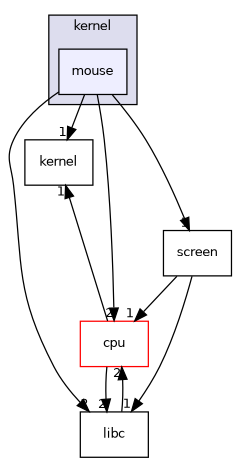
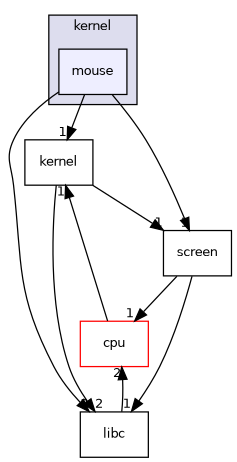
edge "mouse" -> "cpu": removed
edge "kernel" -> "screen": added
edge "cpu" -> "libc": now "kernel" -> "libc"
